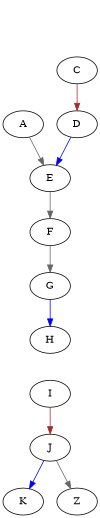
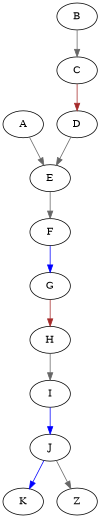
node "B": added
edge "D" -> "E": color blue -> gray40
edge "F" -> "G": color gray40 -> blue
edge "G" -> "H": color blue -> brown
edge "H" -> "I": added
edge "I" -> "J": color brown -> blue
